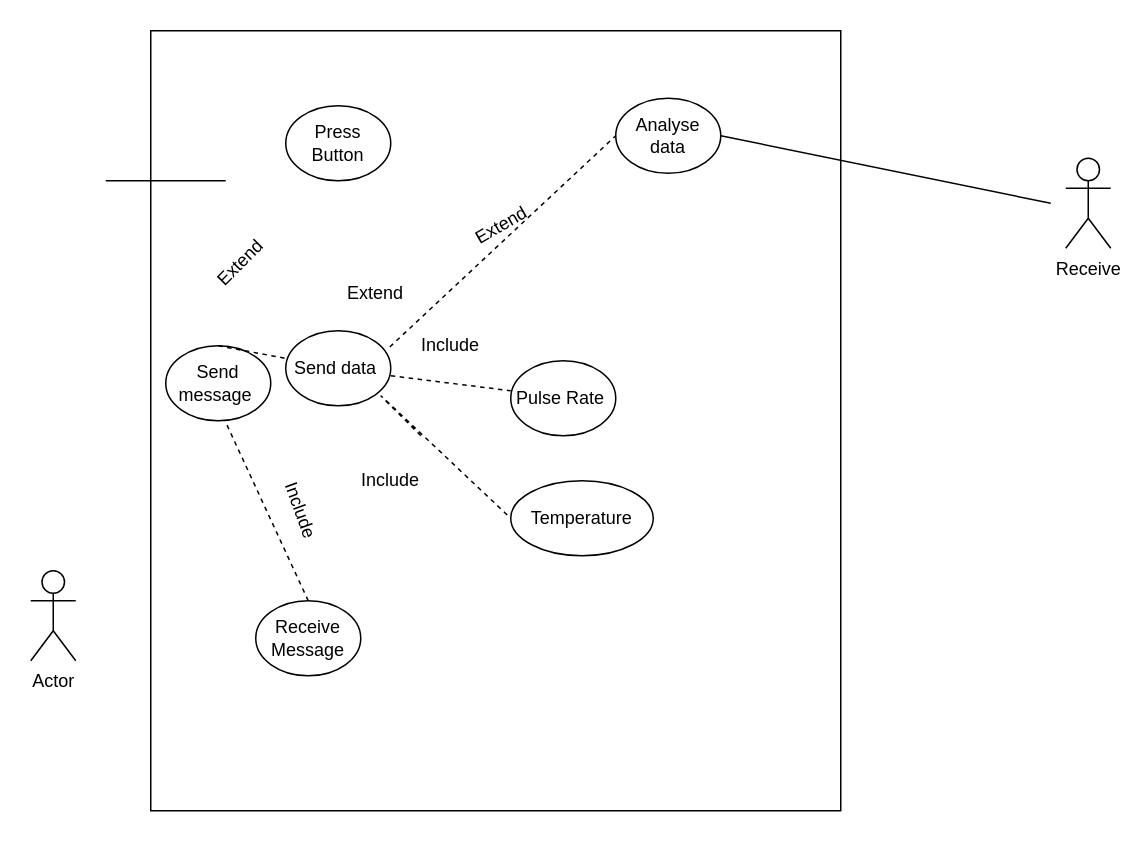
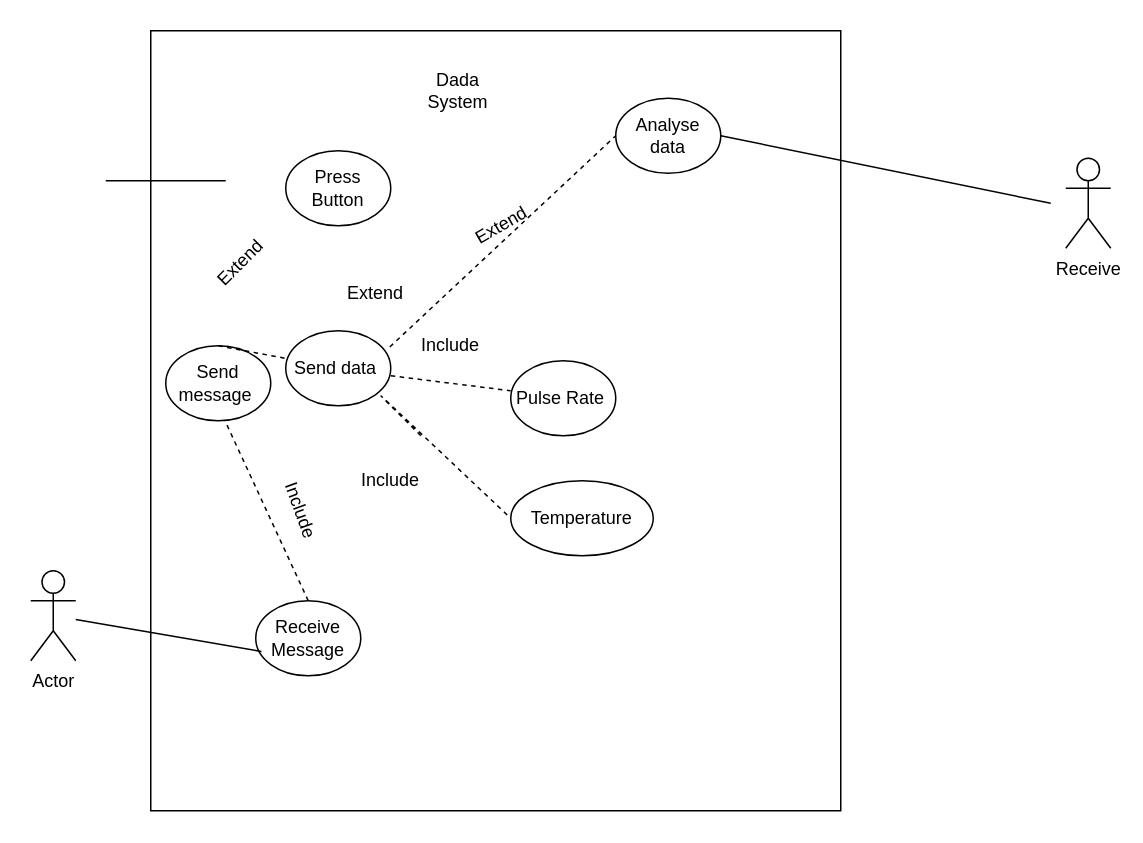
node "Dada System": added
node "Press Button": moved (338, 143) -> (338, 188)
edge "Actor" -- "Receive Message": added
